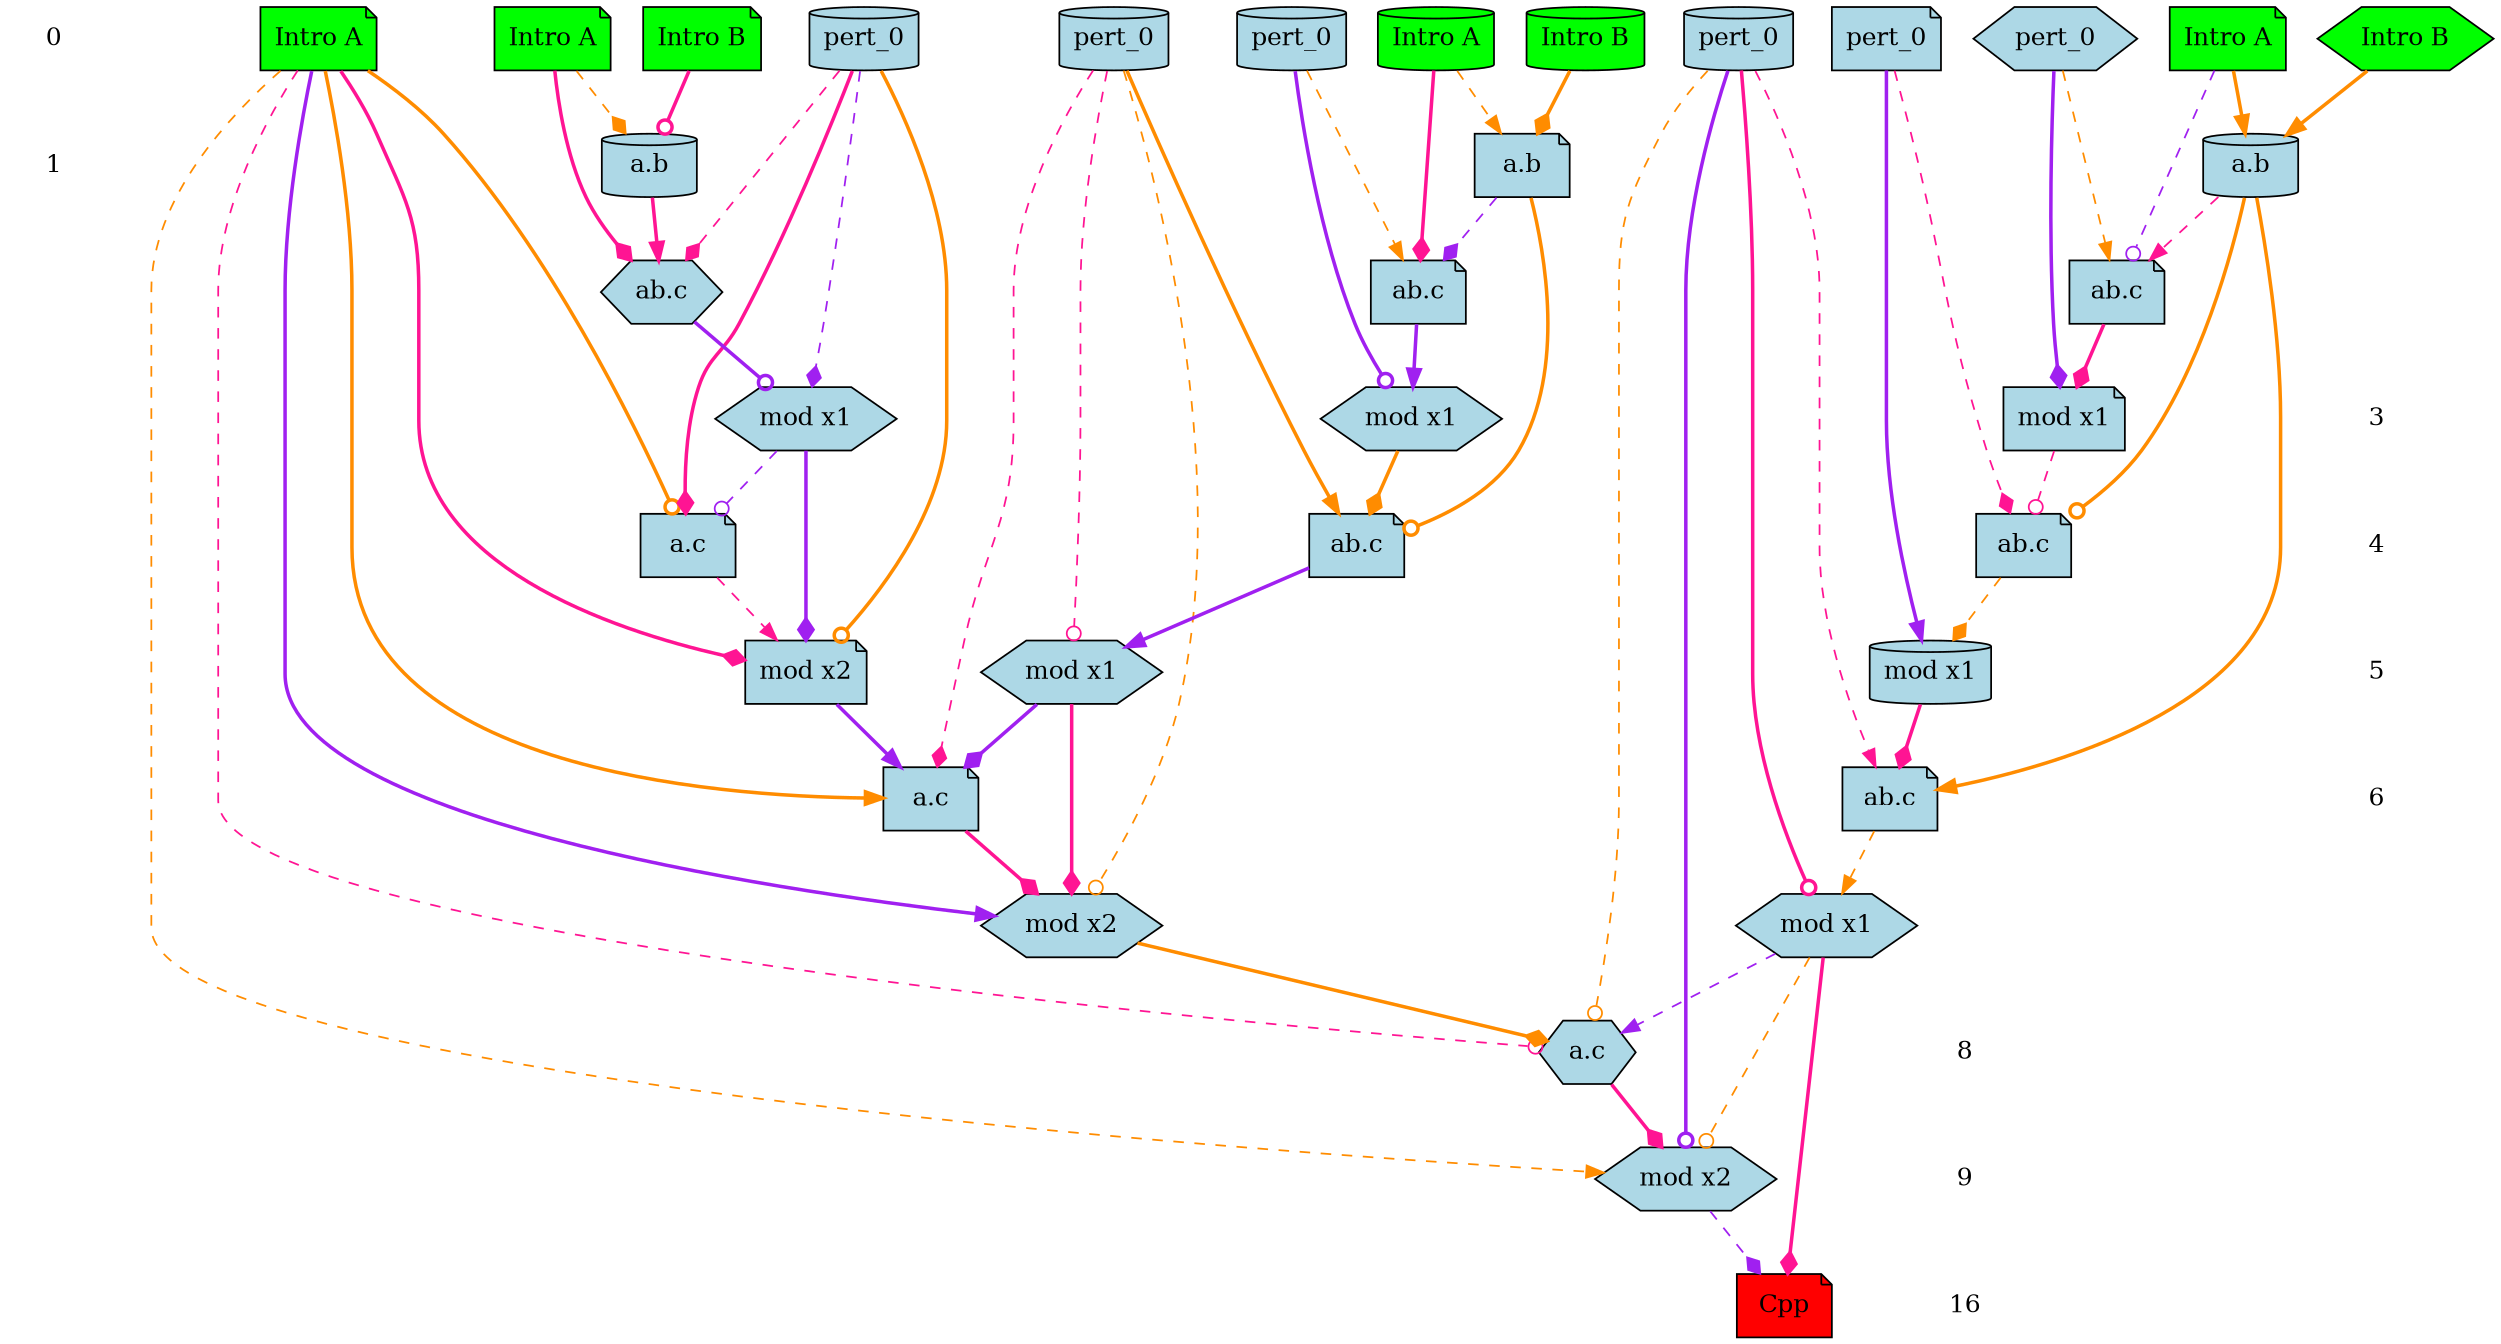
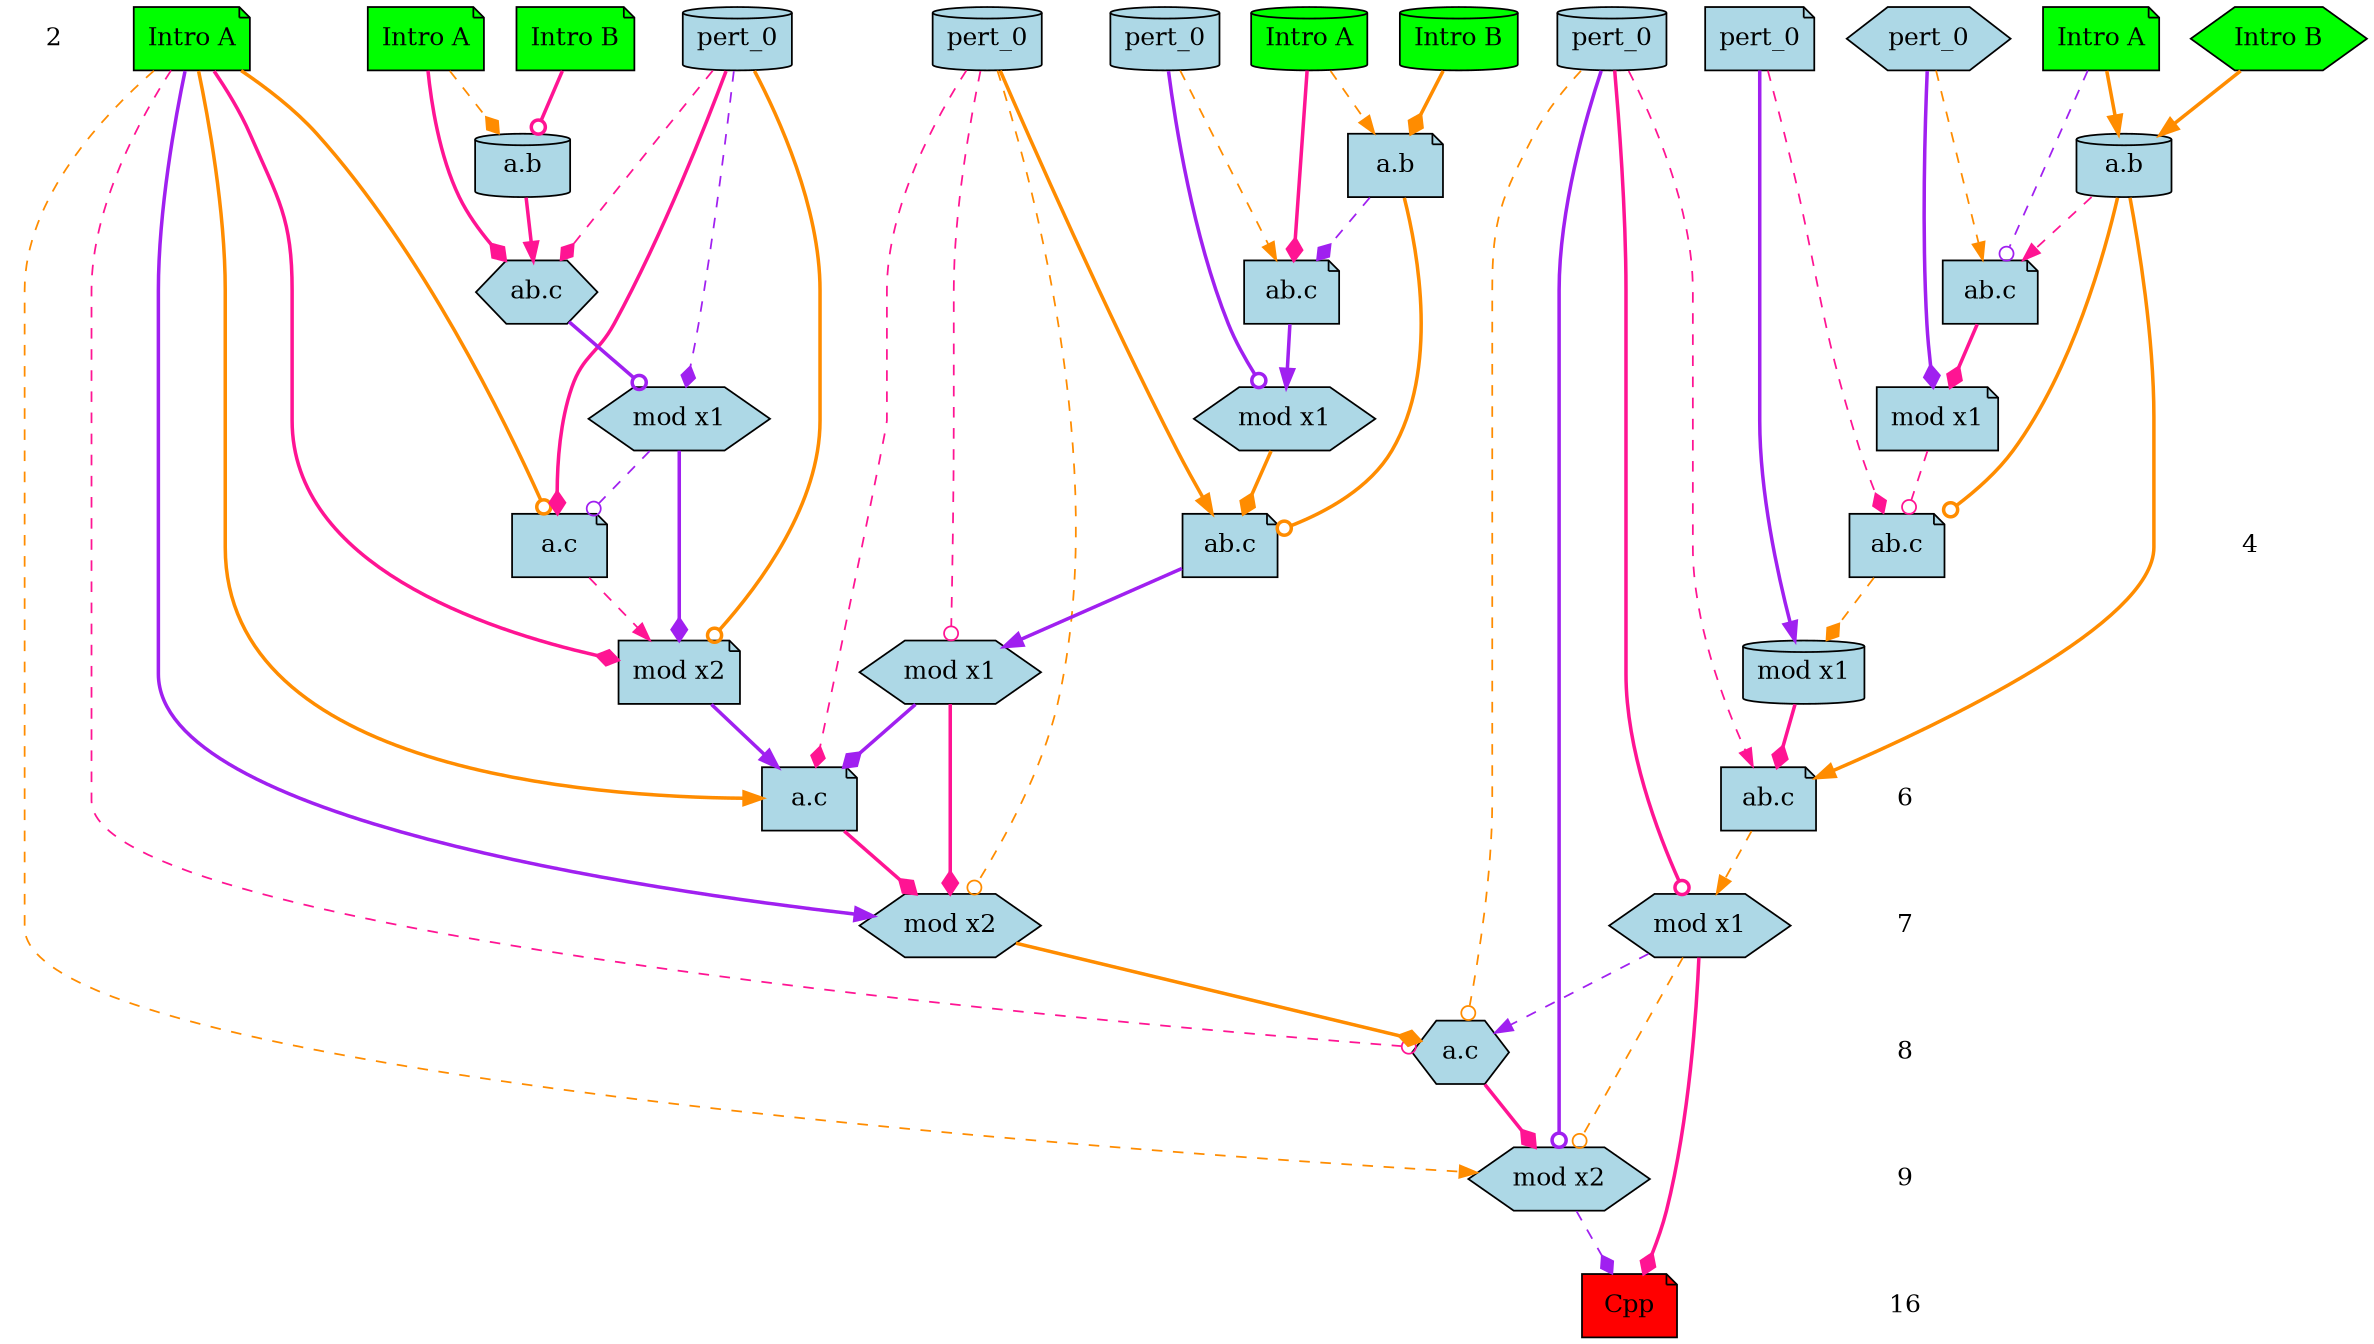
node "0": label "0" -> "2"
node "1": removed
node "3": removed
node "5": removed
node "7": added
